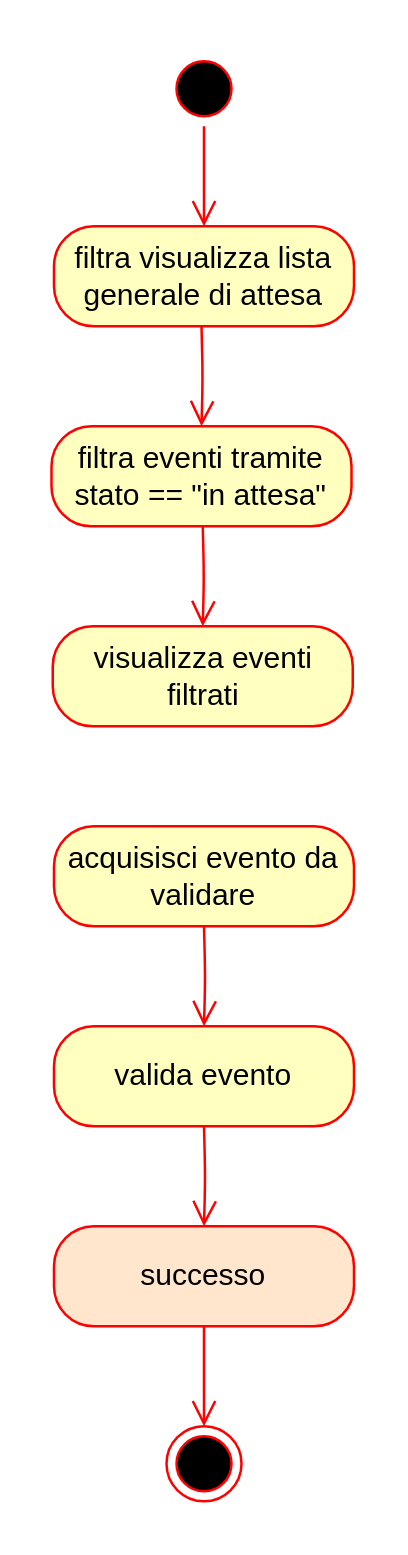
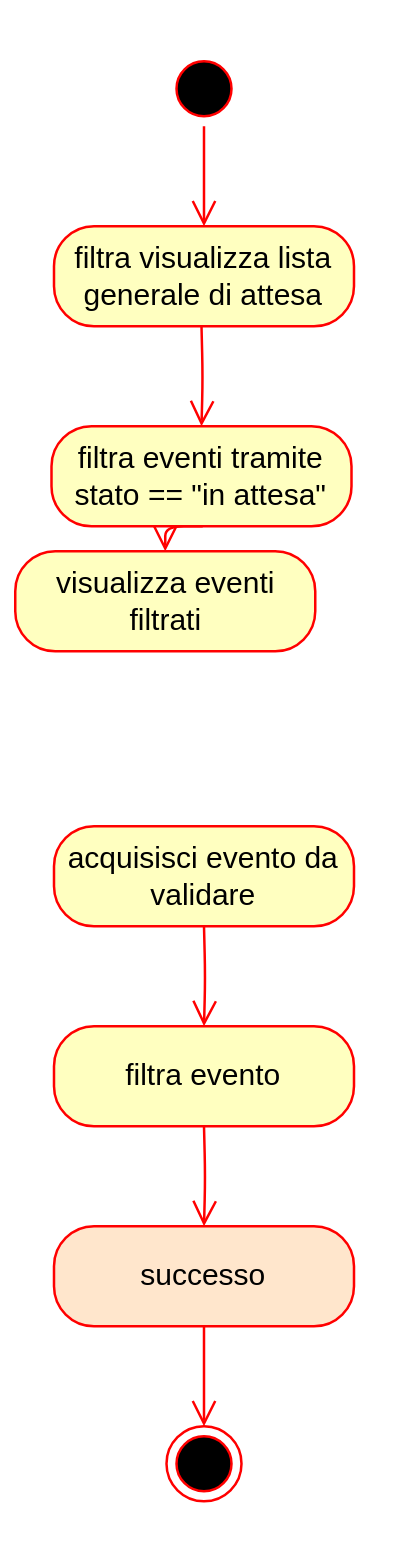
node "visualizza eventi filtrati": moved (203, 676) -> (165, 601)
node "valida evento": label "valida evento" -> "filtra evento"
